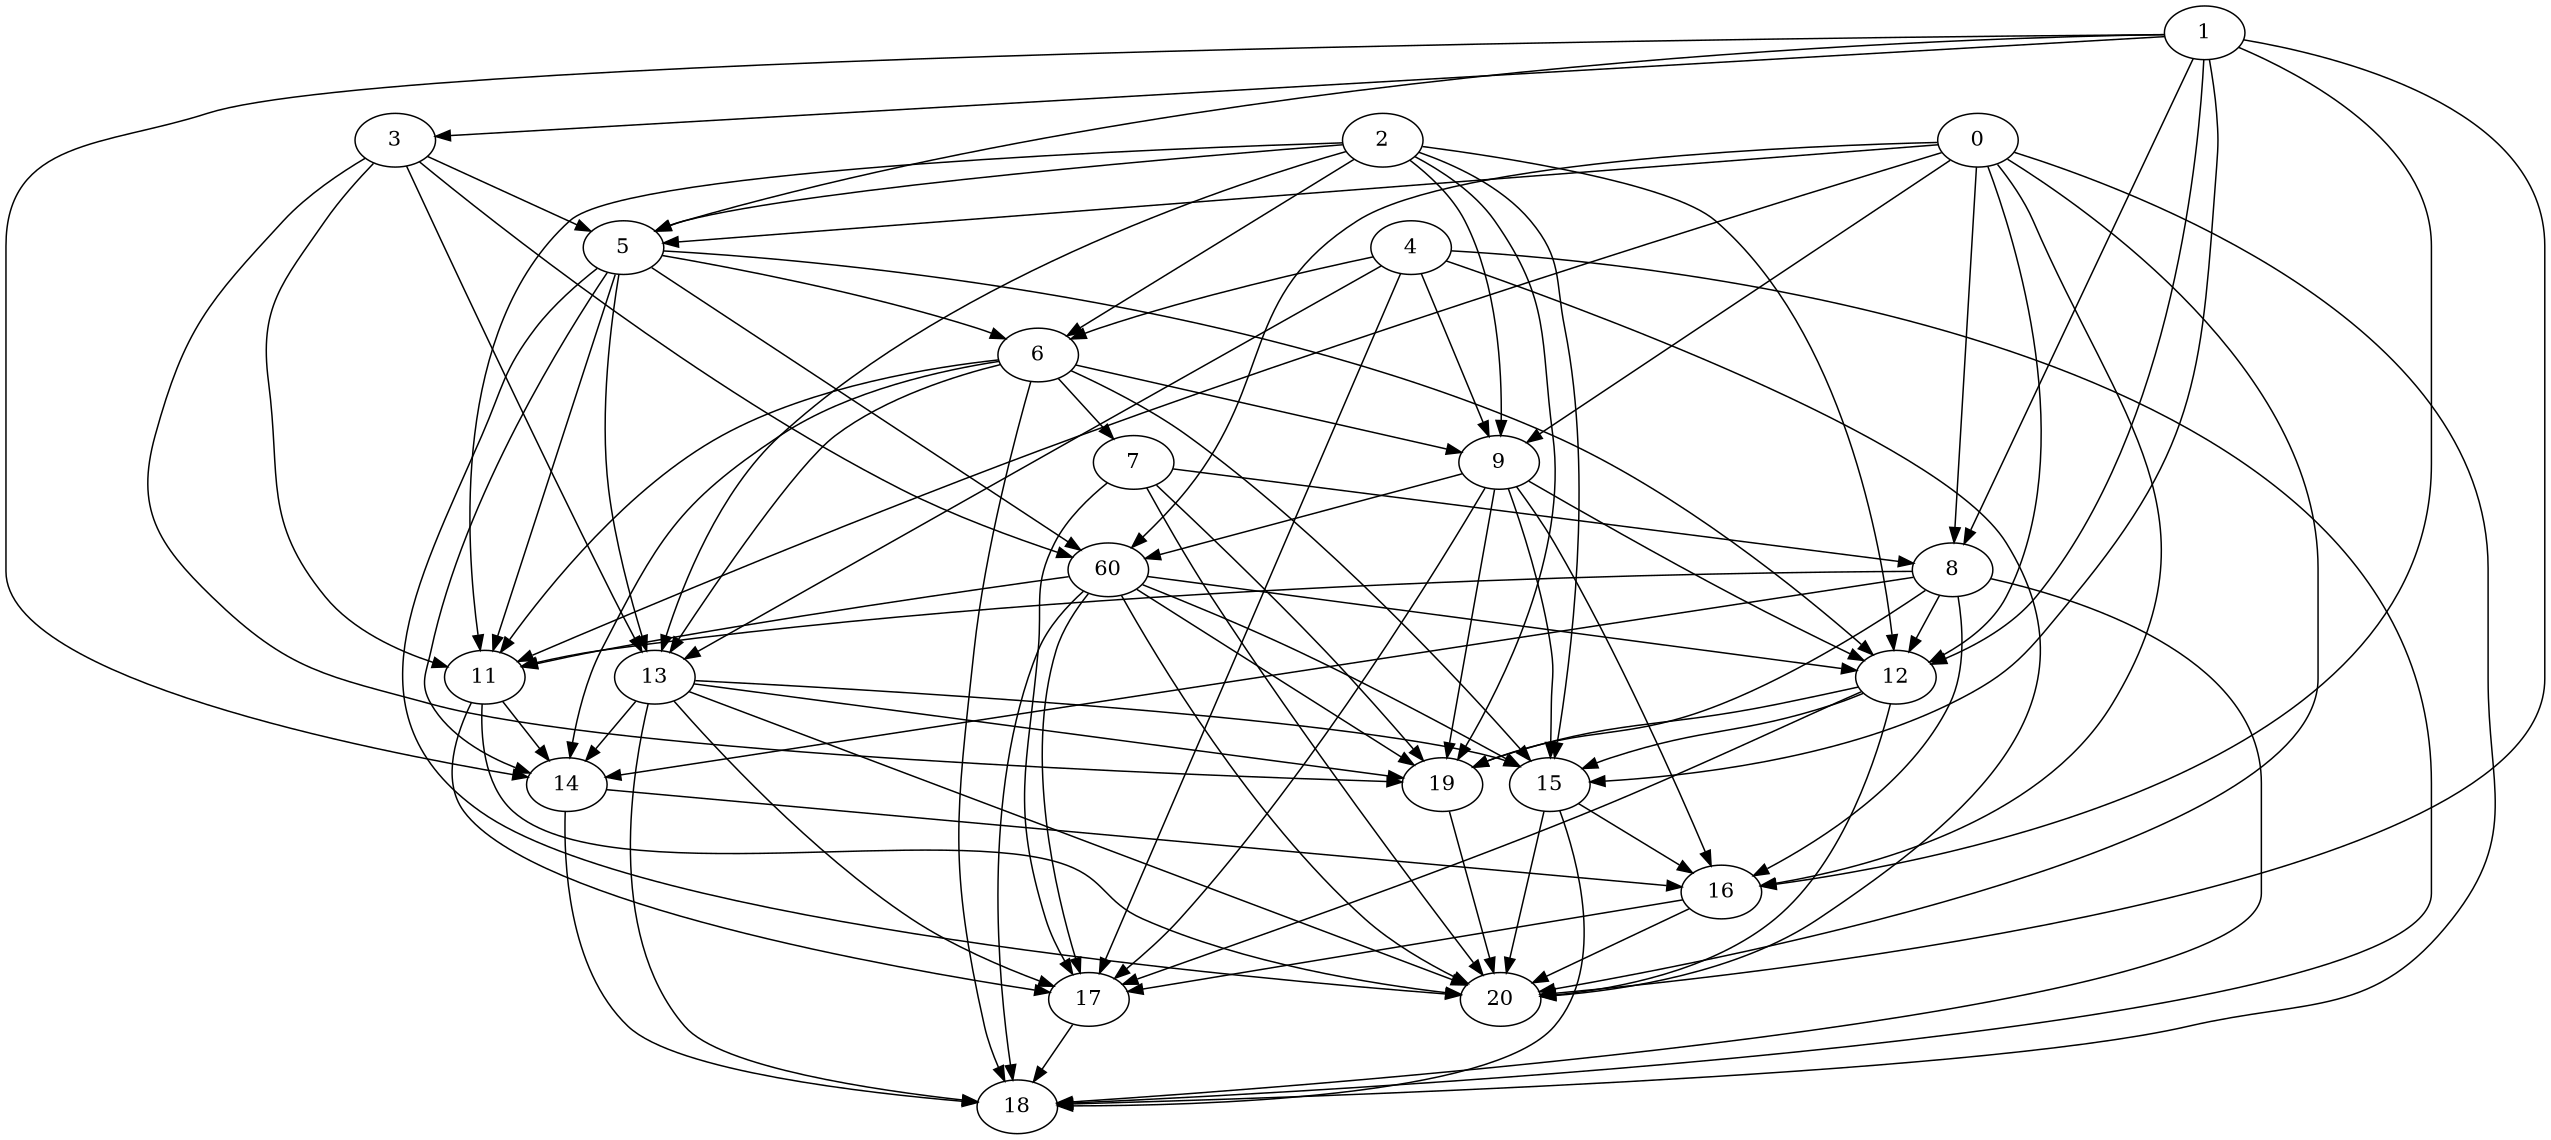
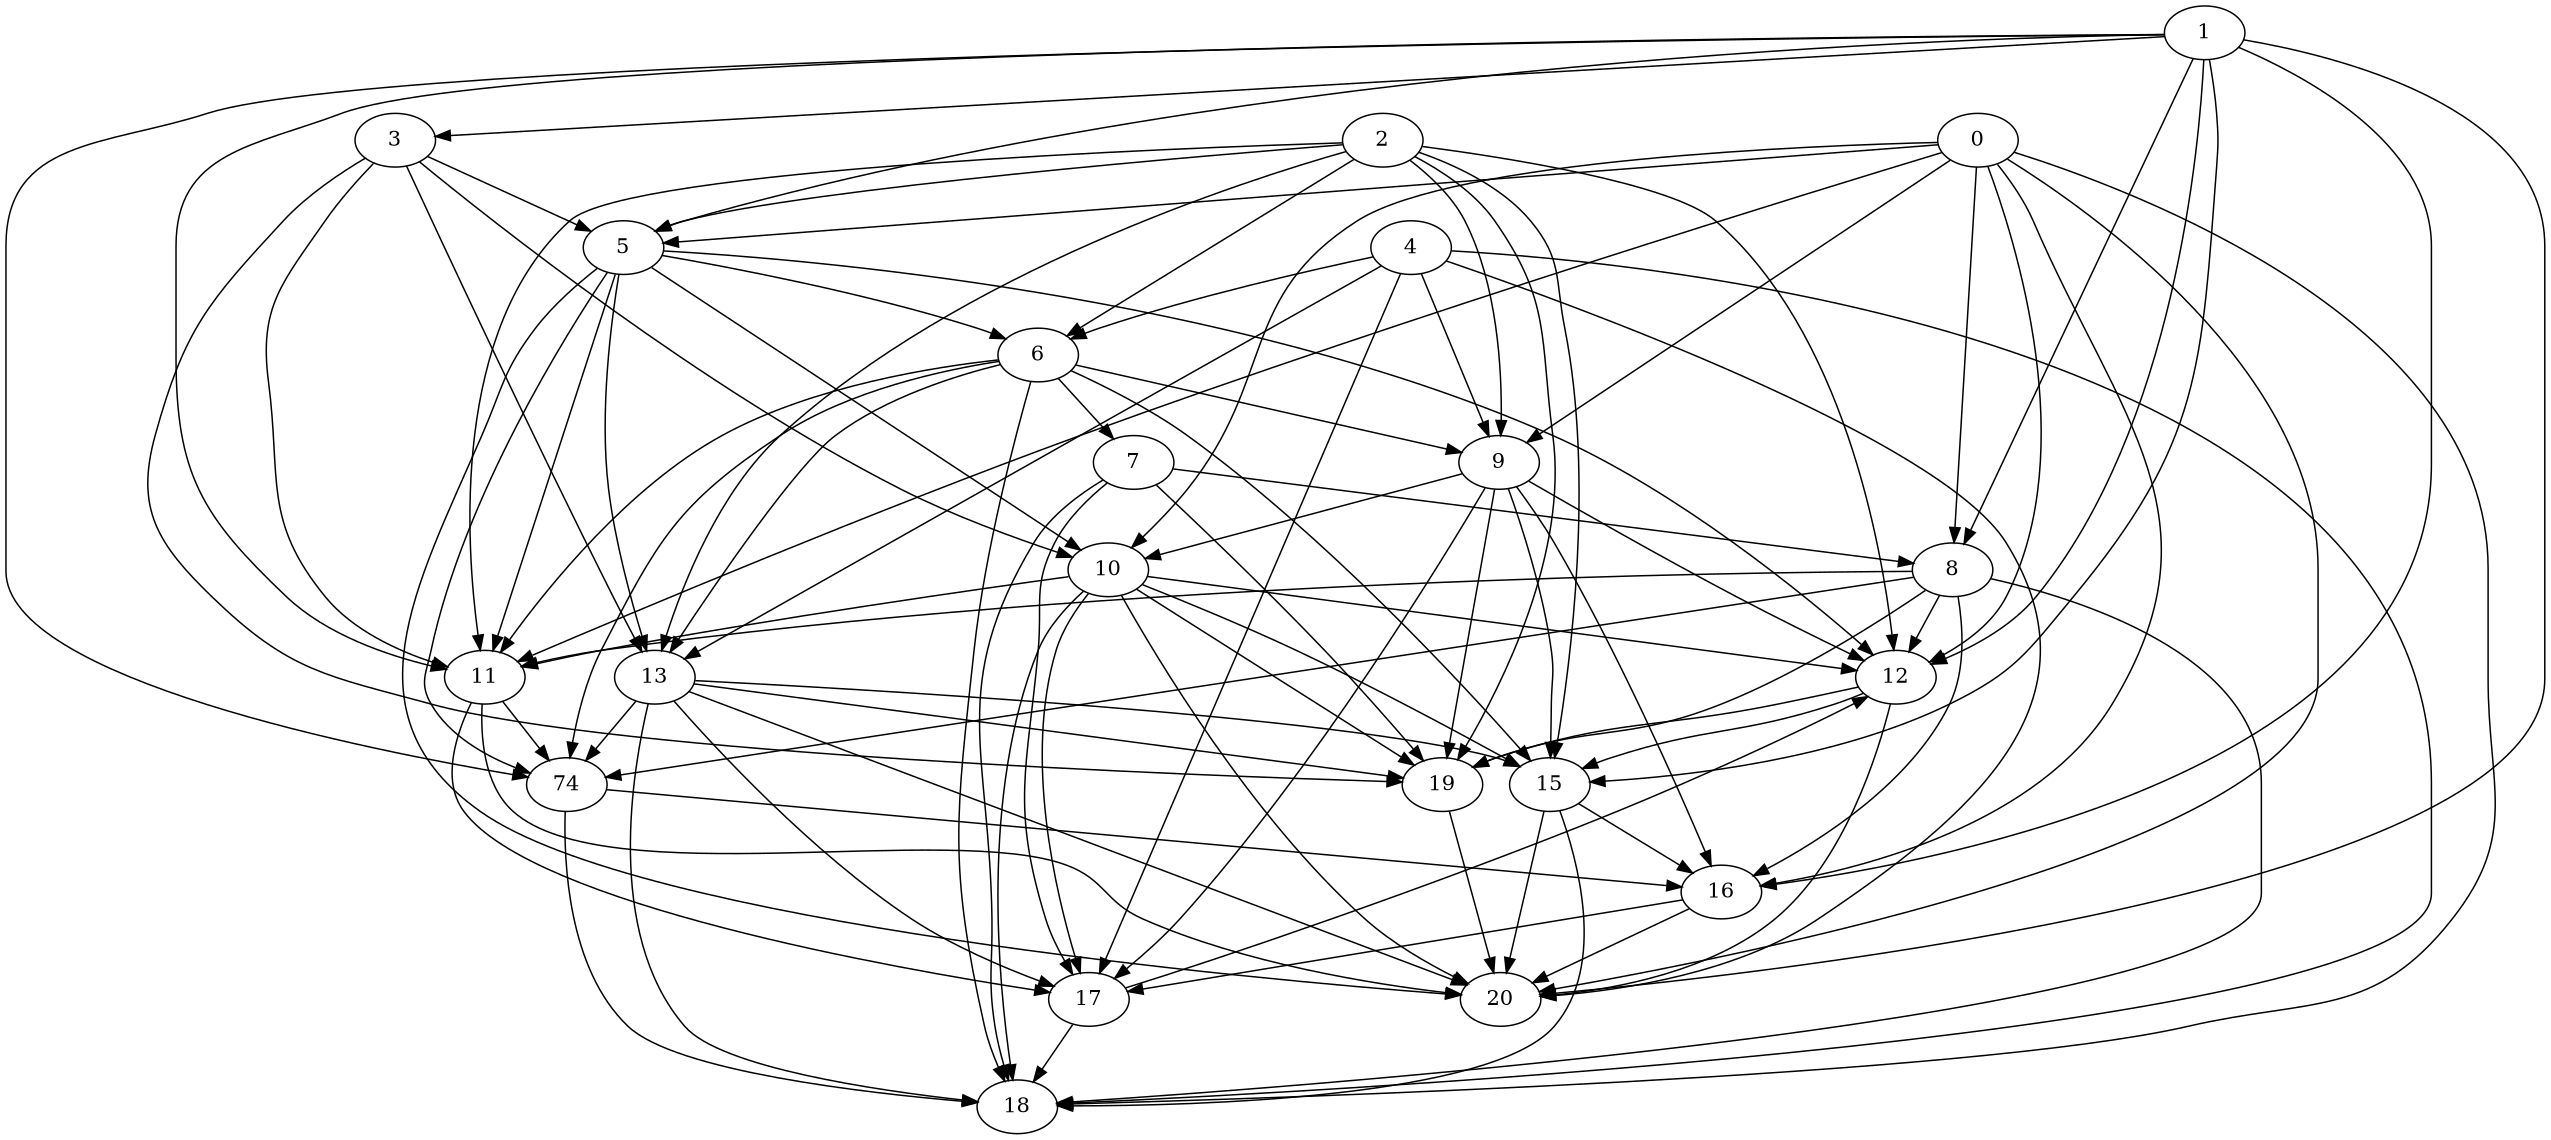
edge "1" -> "11": added
node "60": label "60" -> "10"
edge "7" -> "20": now "7" -> "18"
node "14": label "14" -> "74"
edge "12" -> "17": reversed
